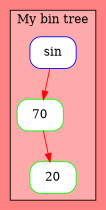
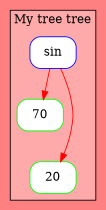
cluster "My bin tree": label "My bin tree" -> "My tree tree"
edge "70" -> "20": now "sin" -> "20"
